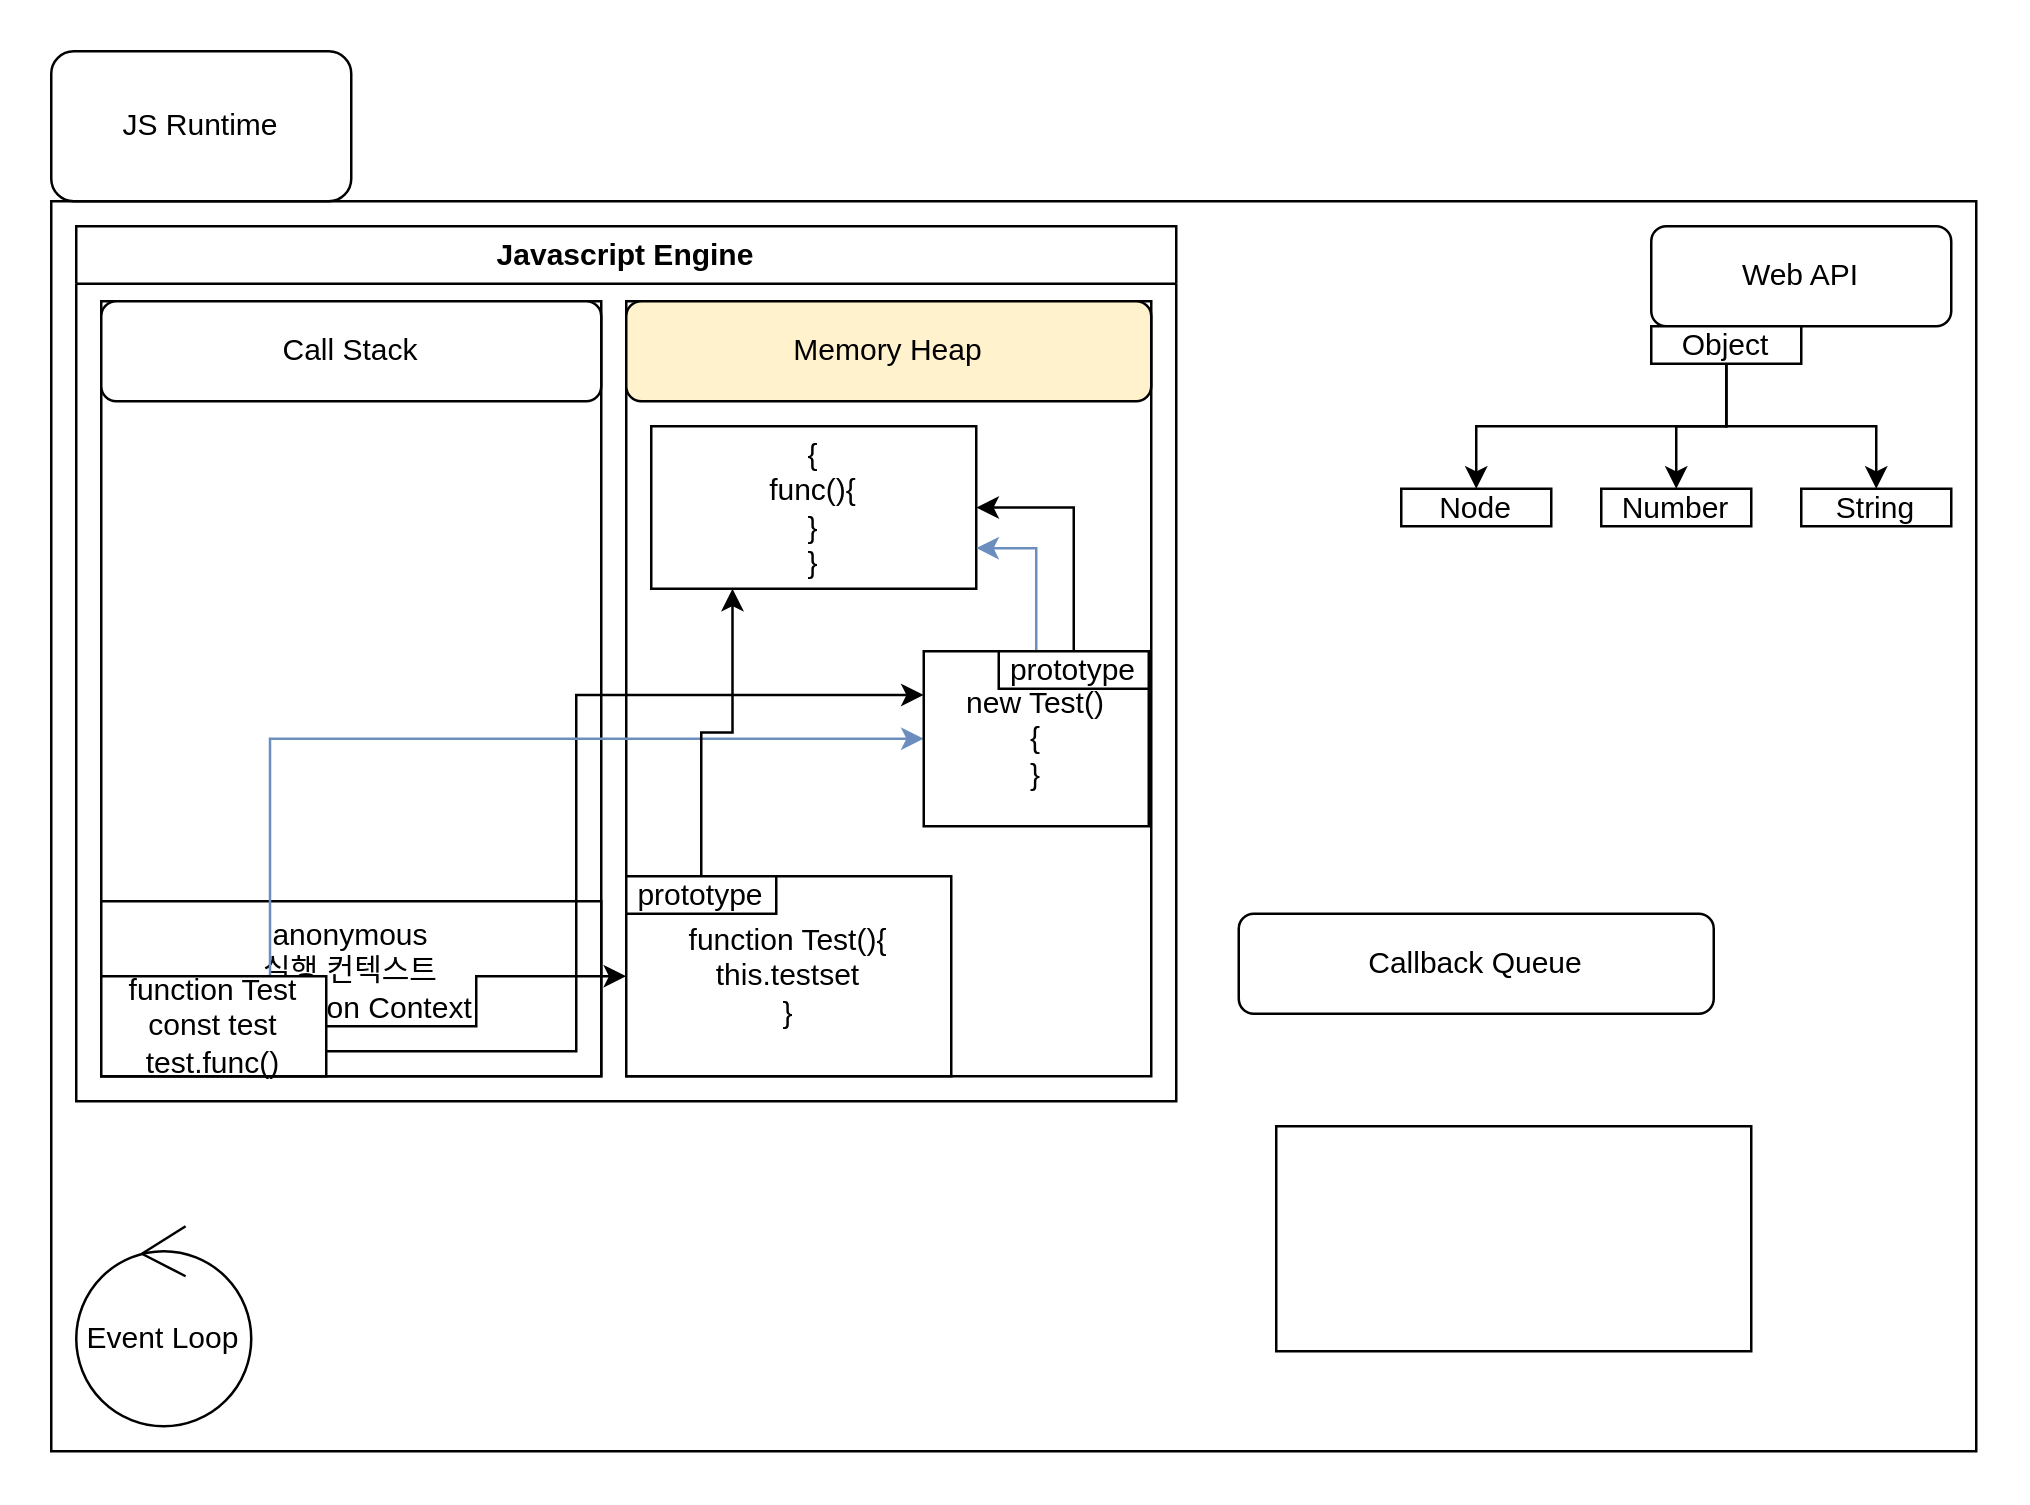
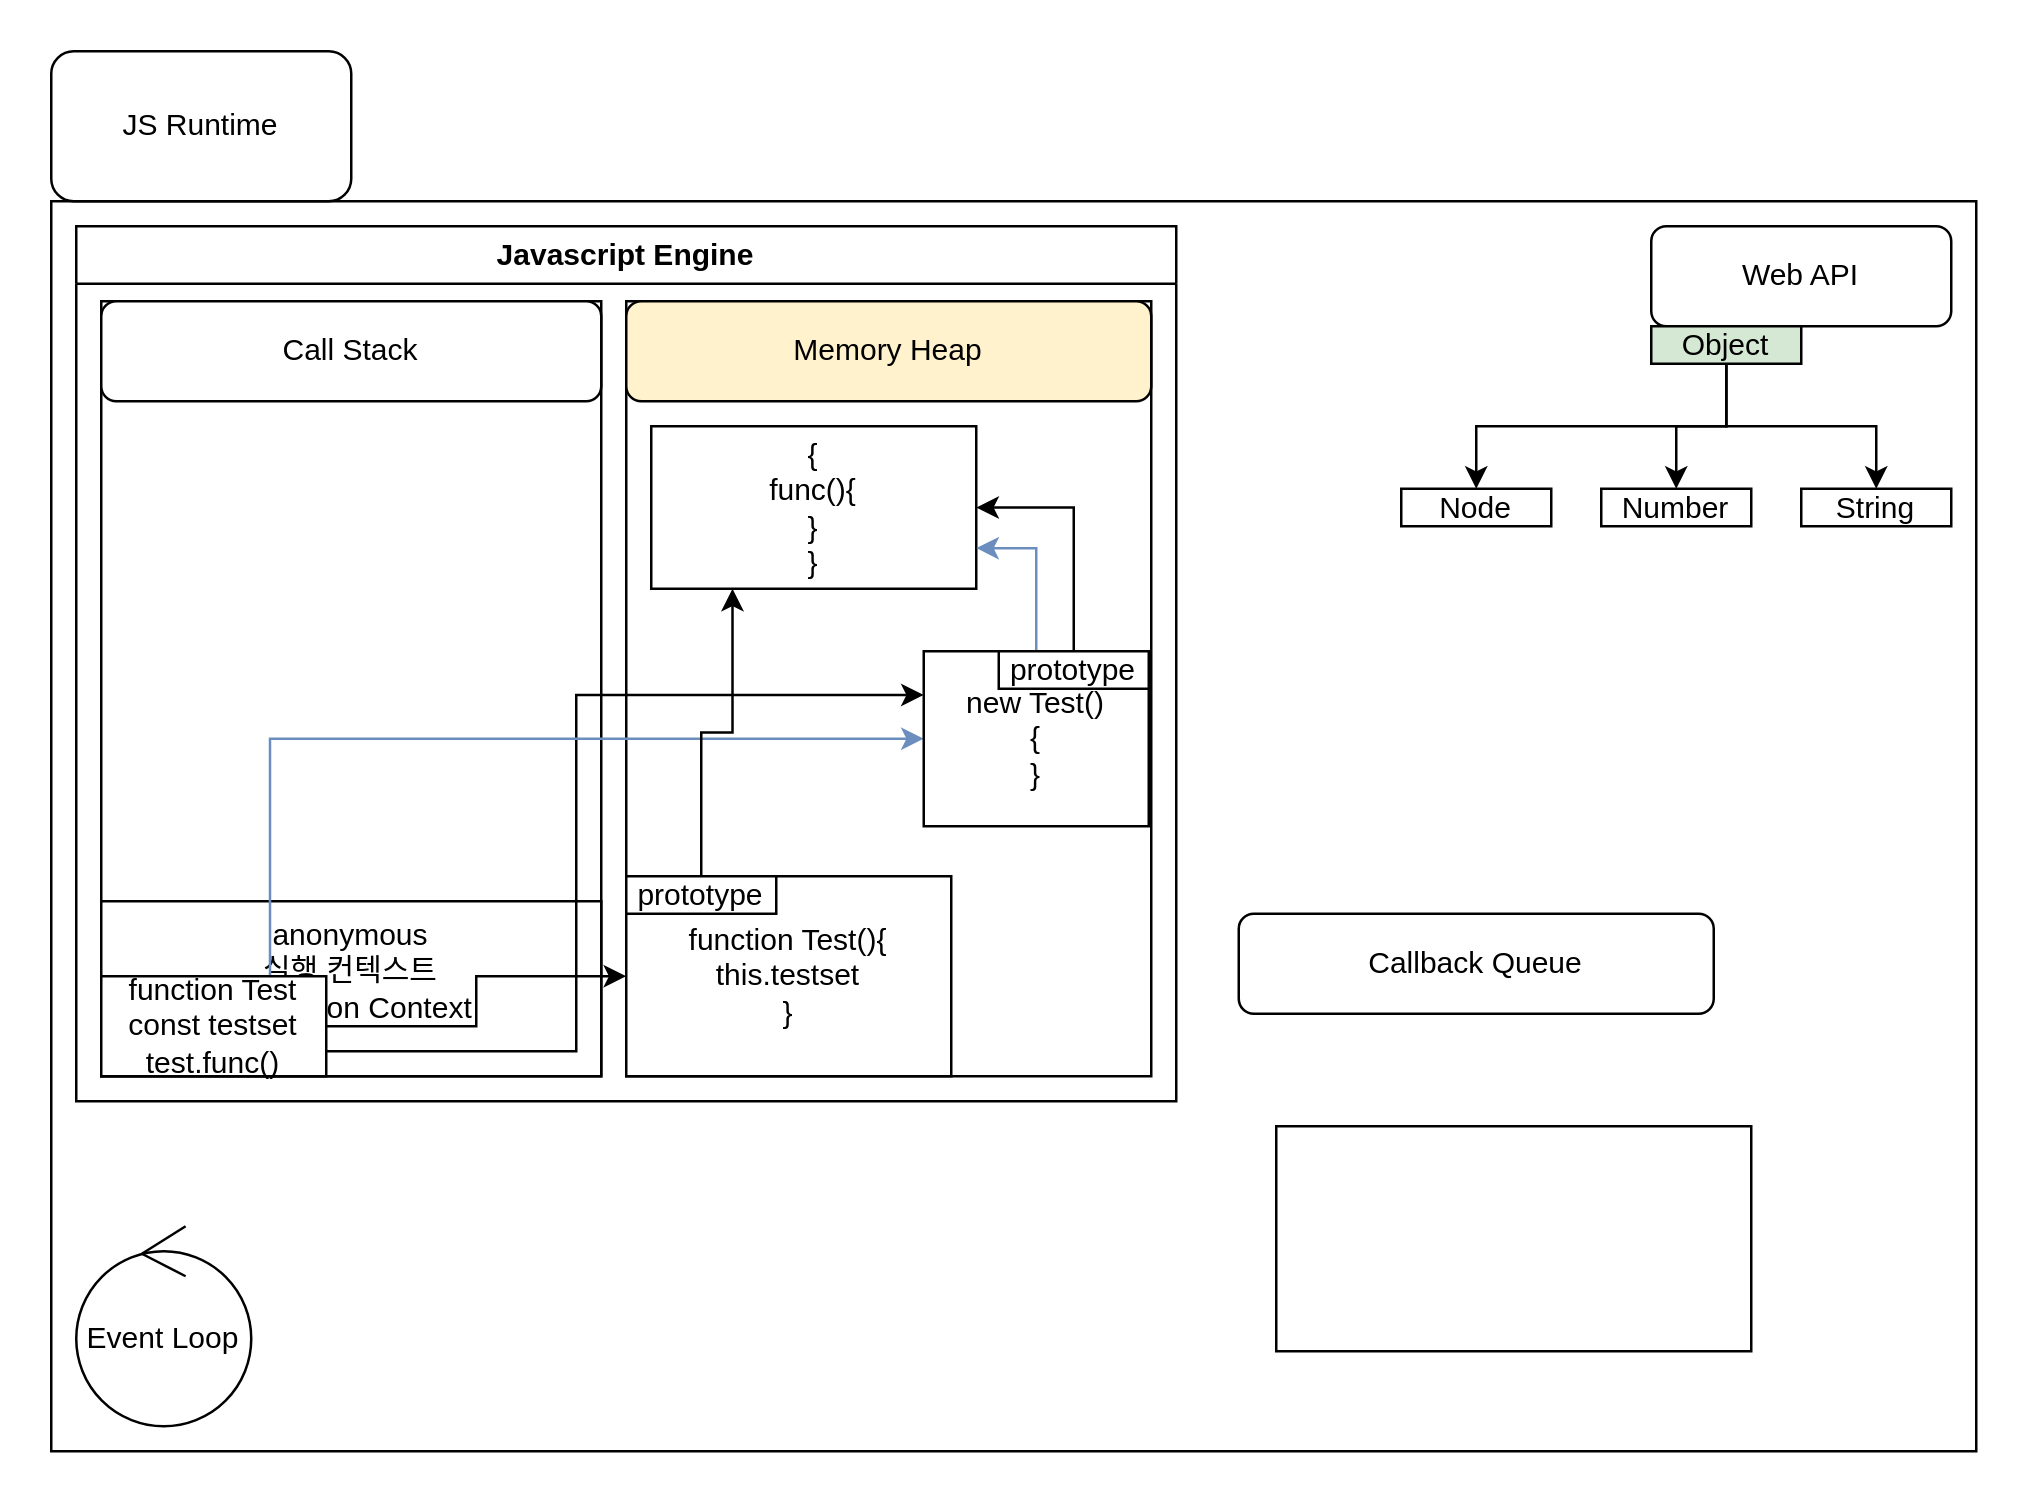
node "Object": fillcolor #ffffff -> #d5e8d4
node "function Test const test test.func()": label "function Test const test test.func()" -> "function Test const testset test.func()"
